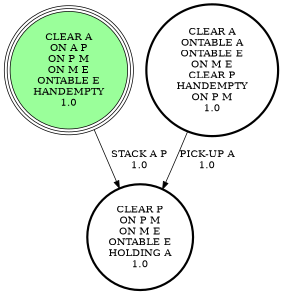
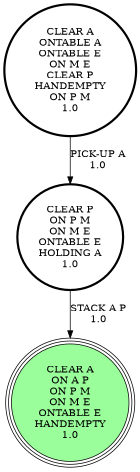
edge "CLEAR A ON A P ON P M ON M E ONTABLE E HANDEMPTY 1.0" -> "CLEAR P ON P M ON M E ONTABLE E HOLDING A 1.0": reversed
